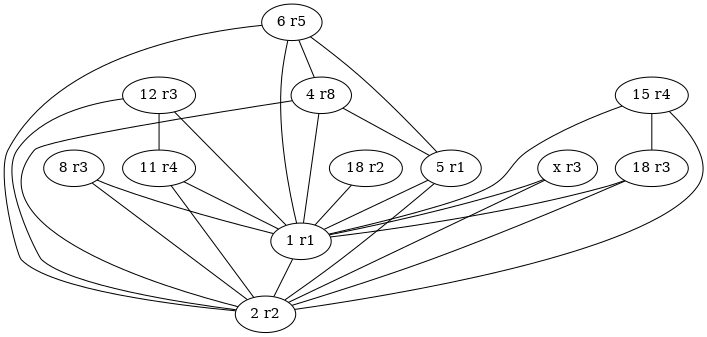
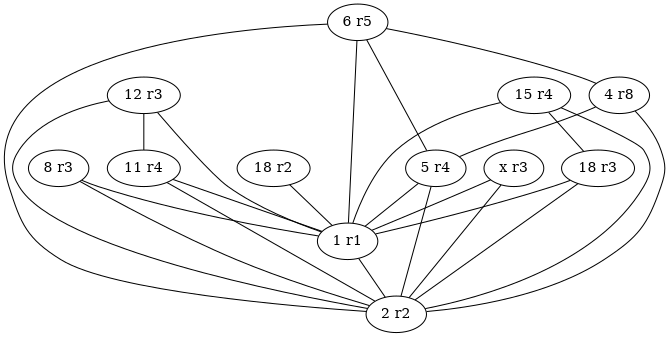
edge "4 r8" -- "1 r1": removed
node "5 r1": label "5 r1" -> "5 r4"
